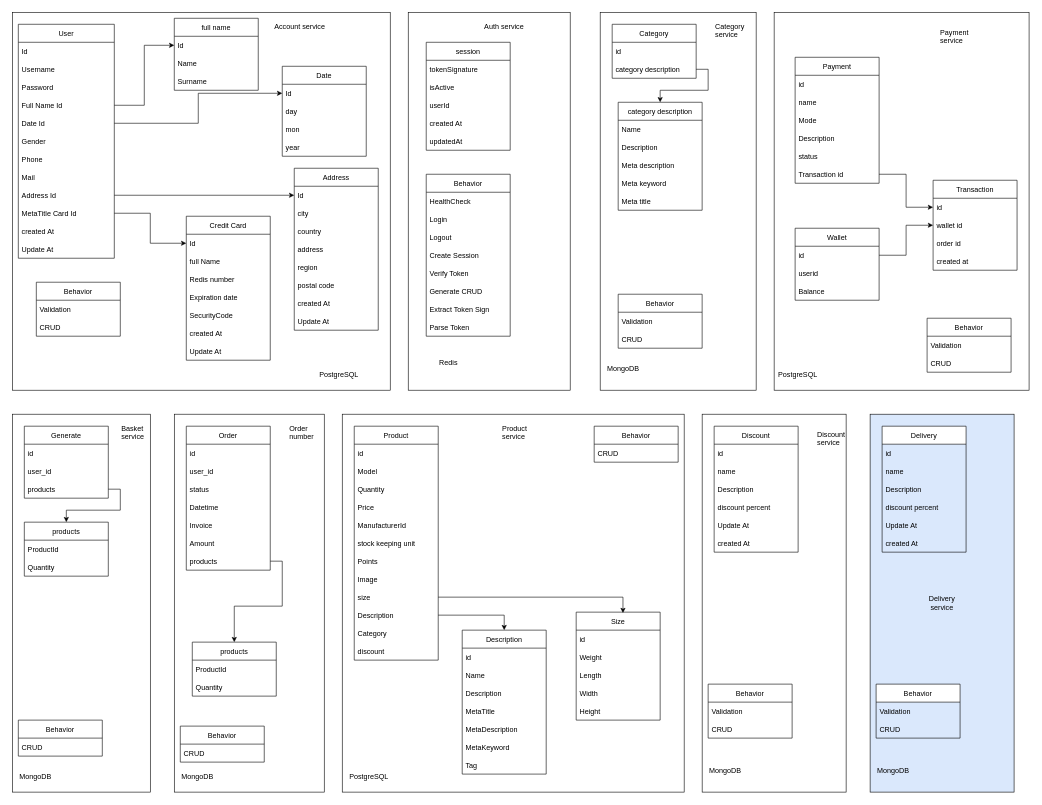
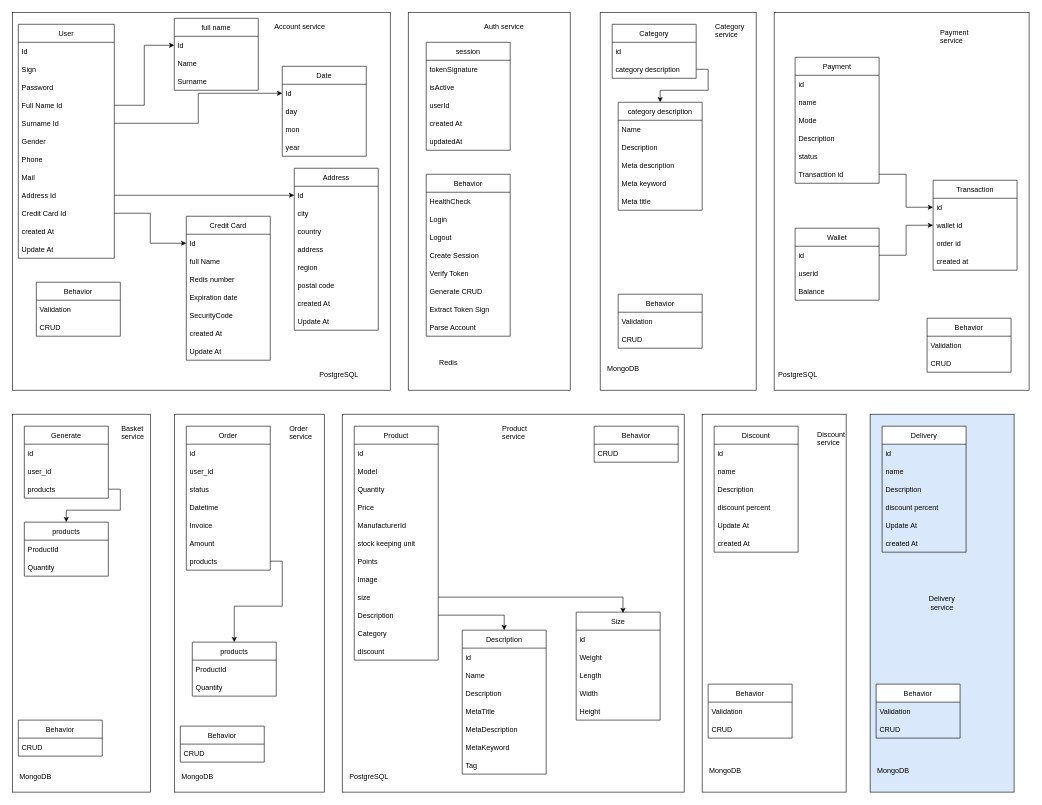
node "Username": label "Username" -> "Sign"
node "Date Id": label "Date Id" -> "Surname Id"
node "MetaTitle Card Id": label "MetaTitle Card Id" -> "Credit Card Id"
node "Parse Token": label "Parse Token" -> "Parse Account"
node "Order number": label "Order number" -> "Order service"
